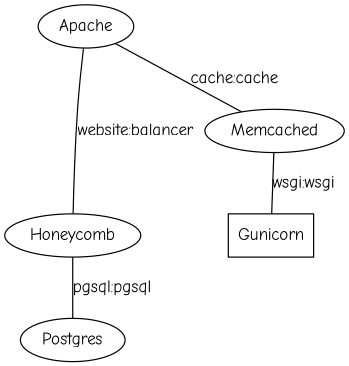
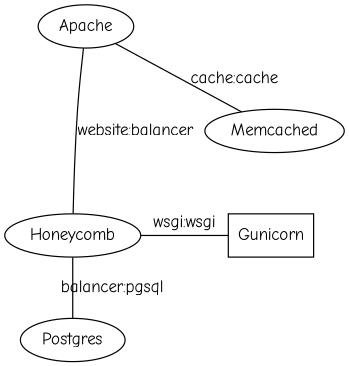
edge "Memcached" -- "Gunicorn": now "Honeycomb" -- "Gunicorn"
edge "Honeycomb" -- "Postgres": label "pgsql:pgsql" -> "balancer:pgsql"
